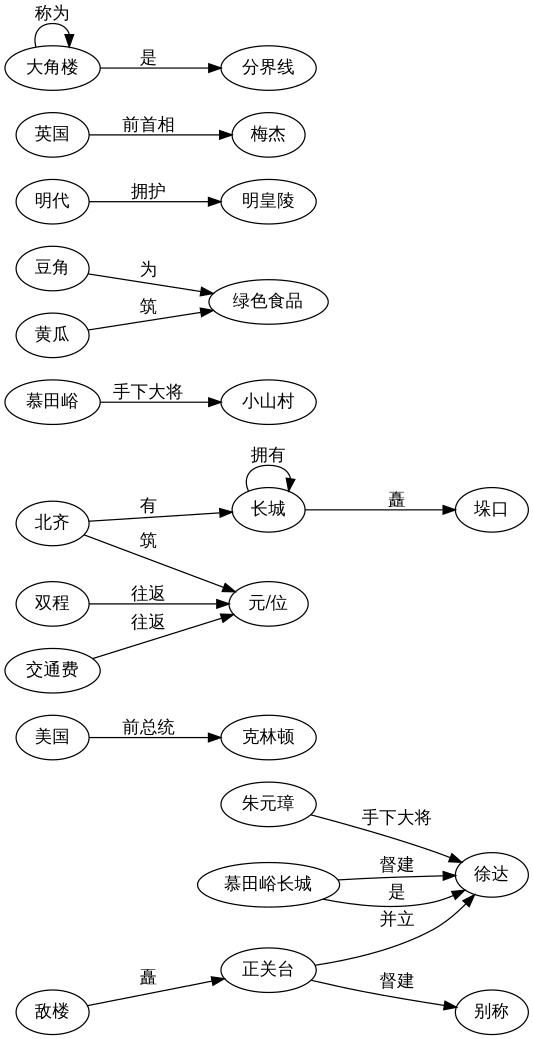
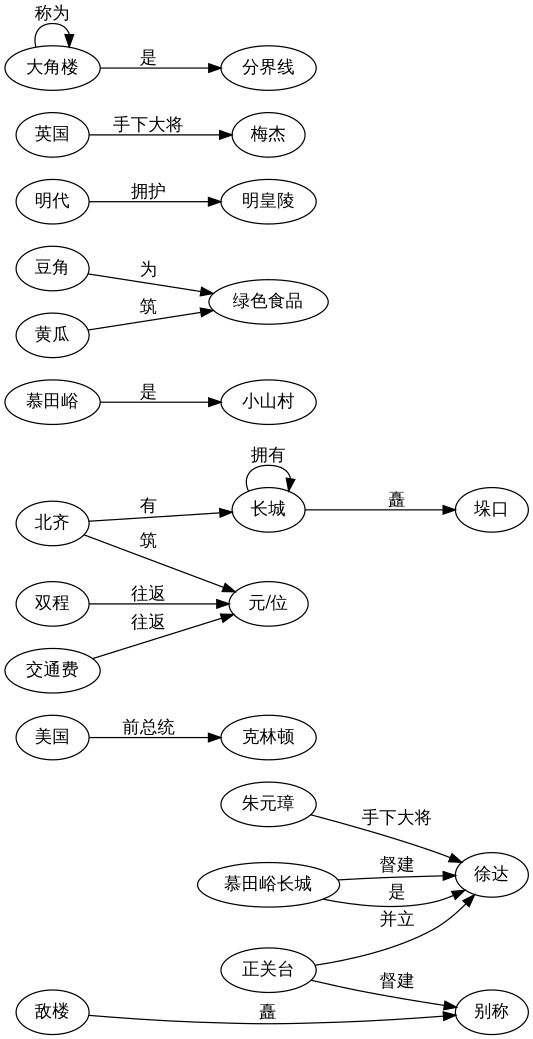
edge "英国" -> "梅杰": label "前首相" -> "手下大将"
edge "慕田峪" -> "小山村": label "手下大将" -> "是"
edge "敌楼" -> "正关台": now "敌楼" -> "别称"
